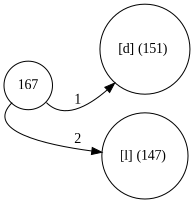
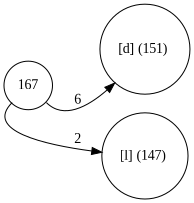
edge "167" -> "[d] (151)": label " 1" -> " 6"
